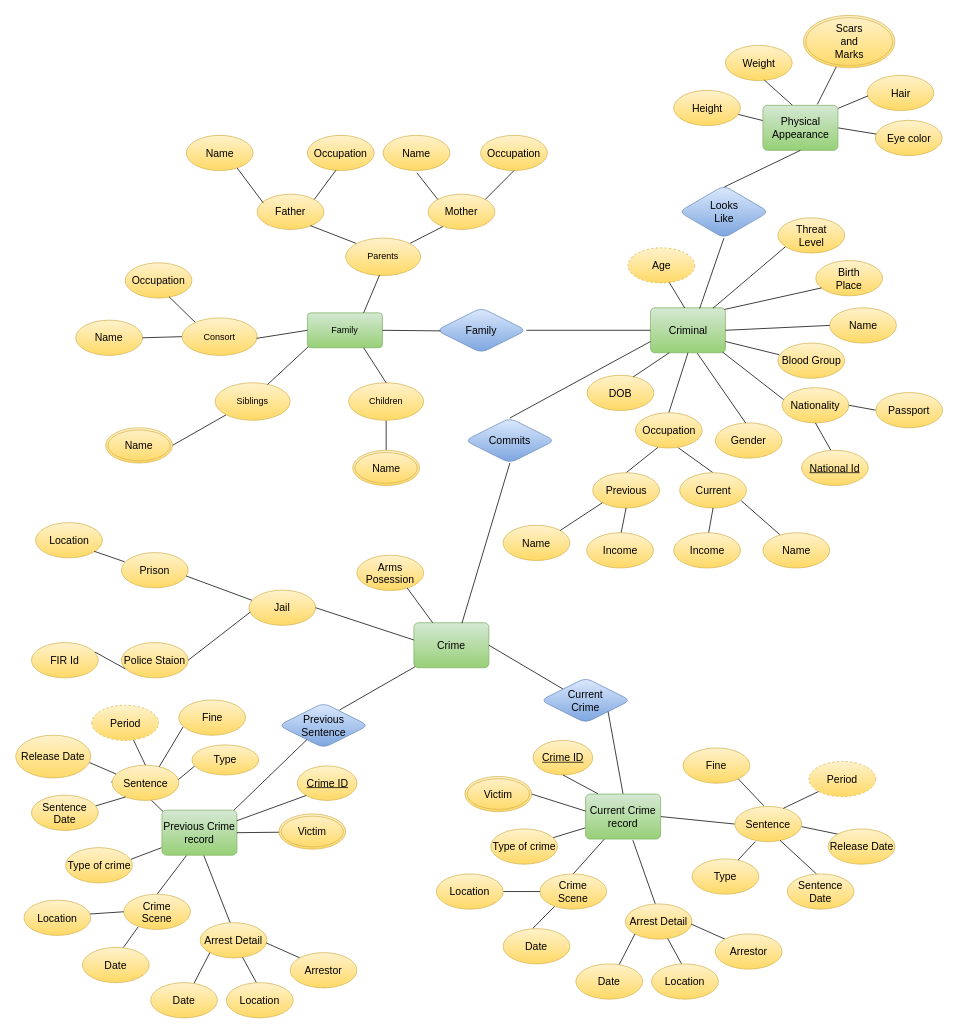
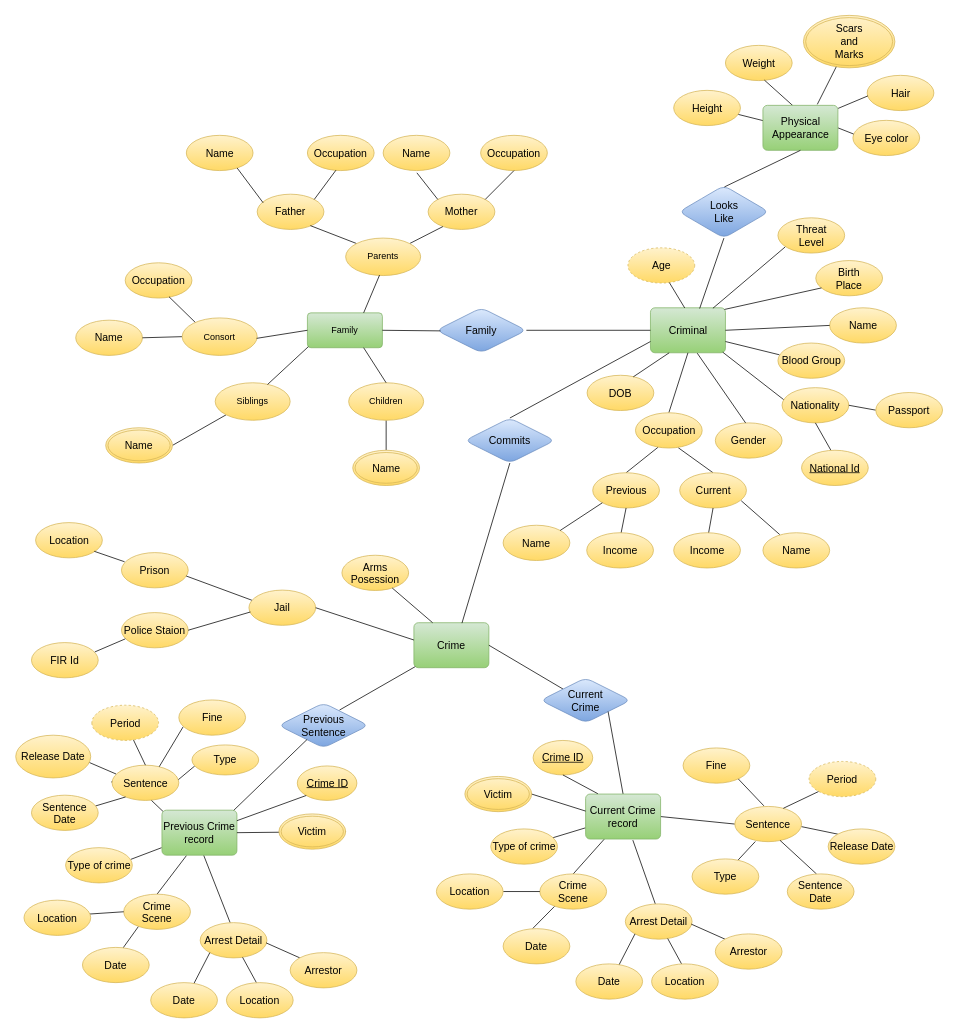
node "Eye color": moved (909, 138) -> (886, 138)
node "Arms Posession": moved (390, 573) -> (375, 573)
node "Police Staion": moved (155, 660) -> (155, 630)
